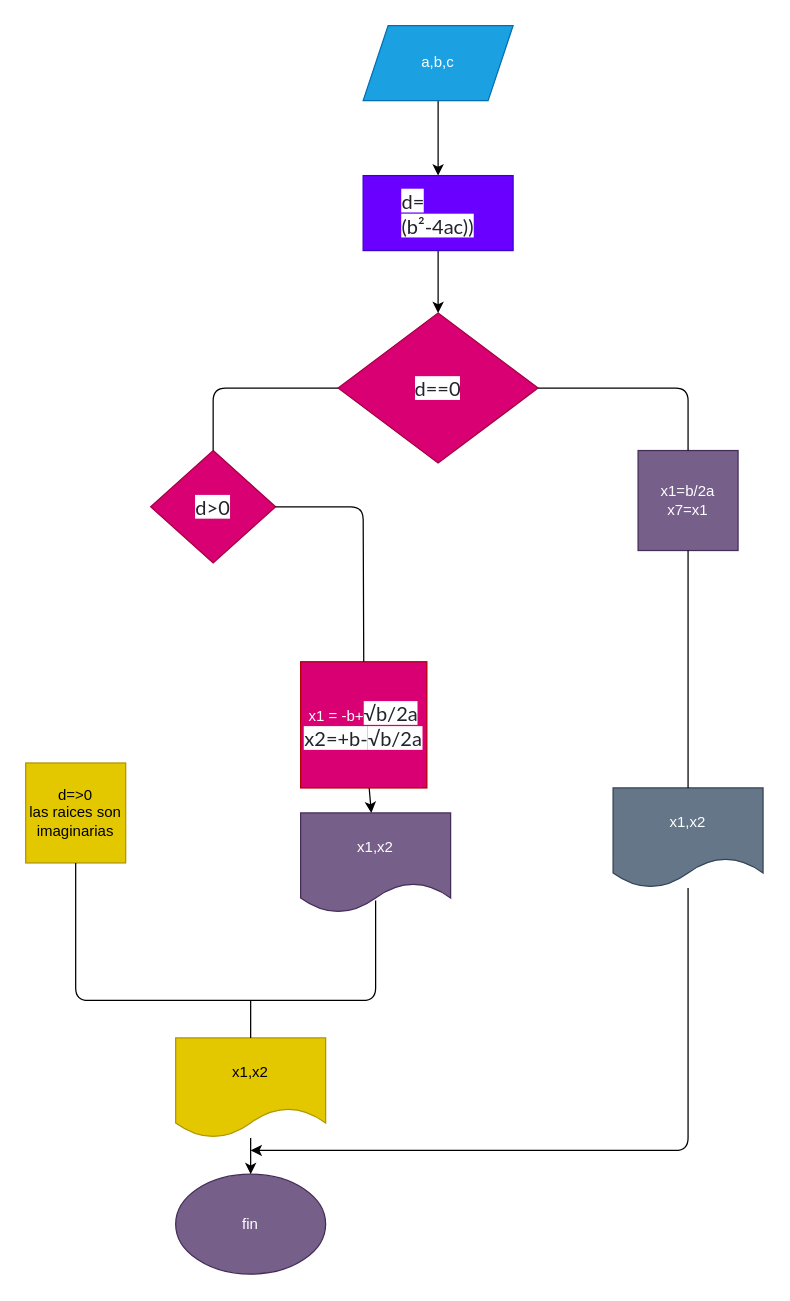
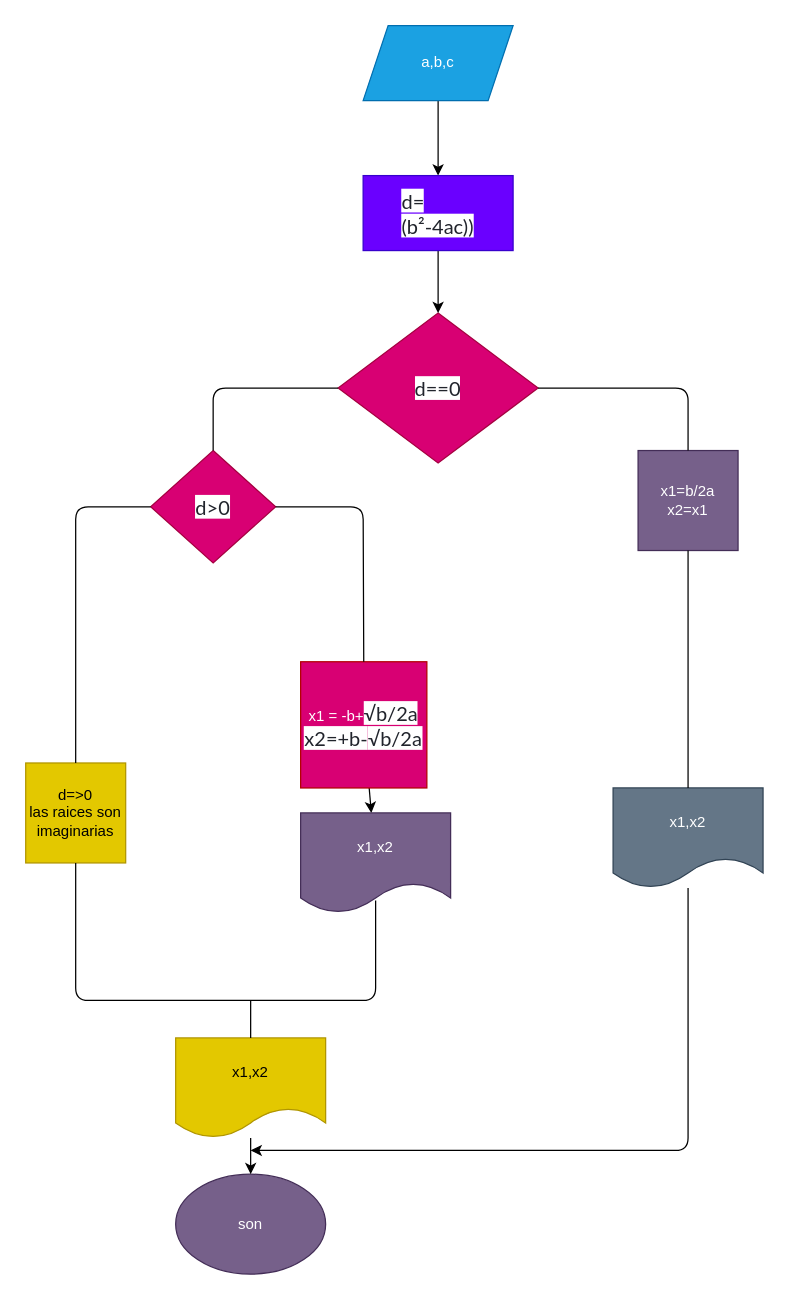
node "x1=b/2a x7=x1": label "x1=b/2a x7=x1" -> "x1=b/2a x2=x1"
edge "d>0" -- "d=>0 las raices son imaginarias": added
node "fin": label "fin" -> "son"
